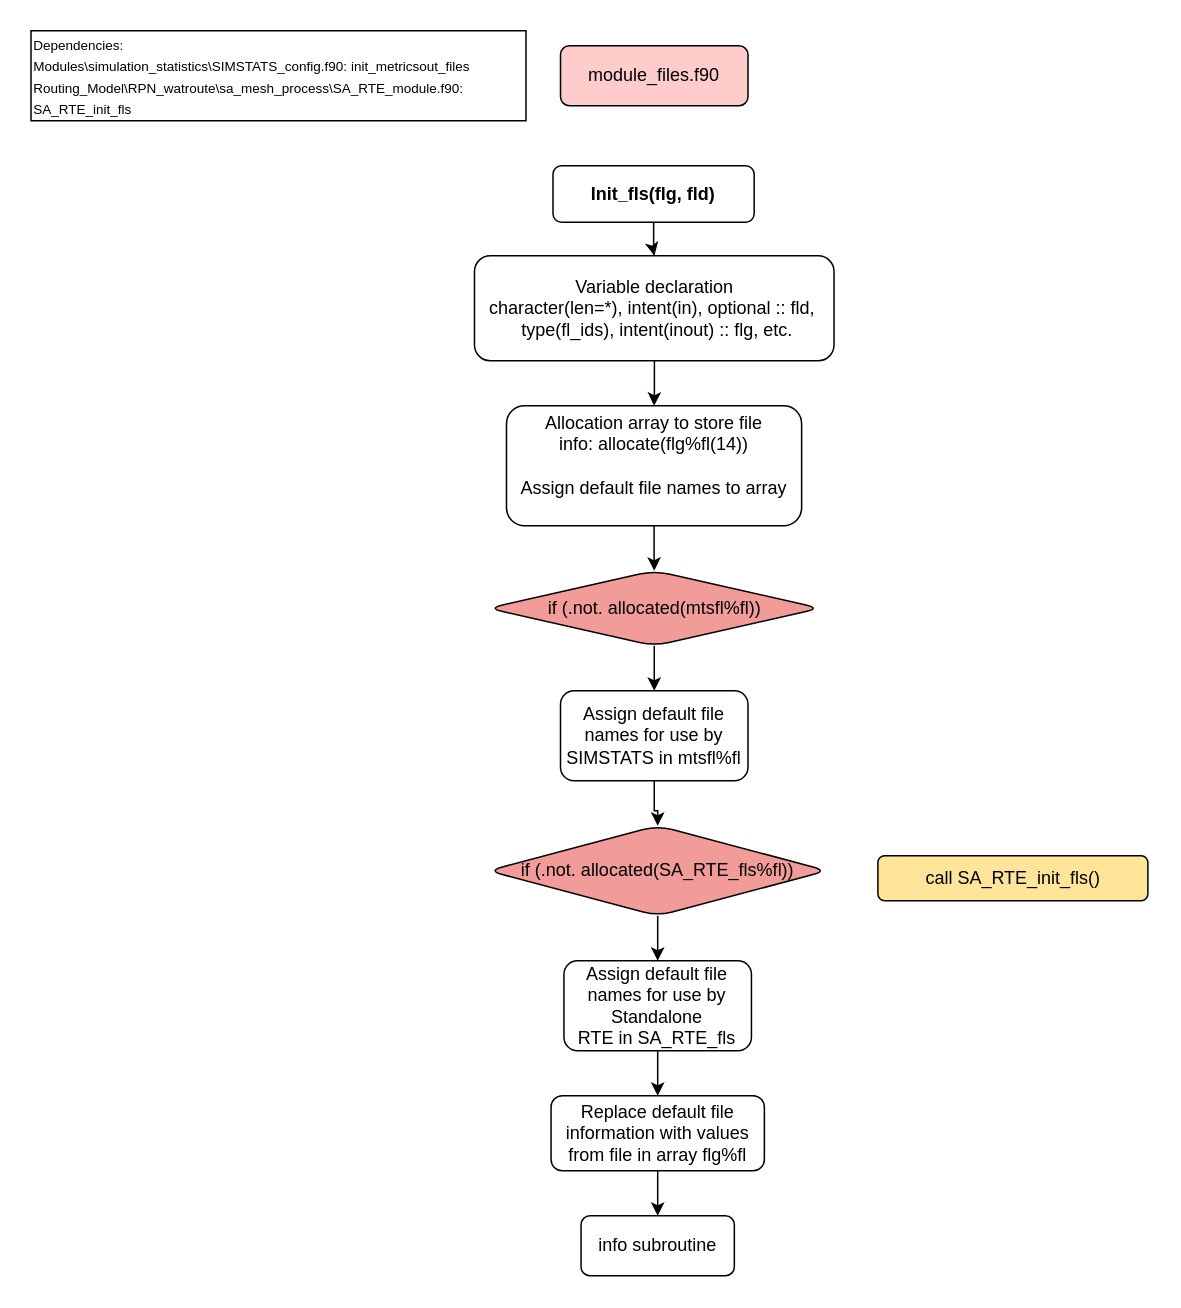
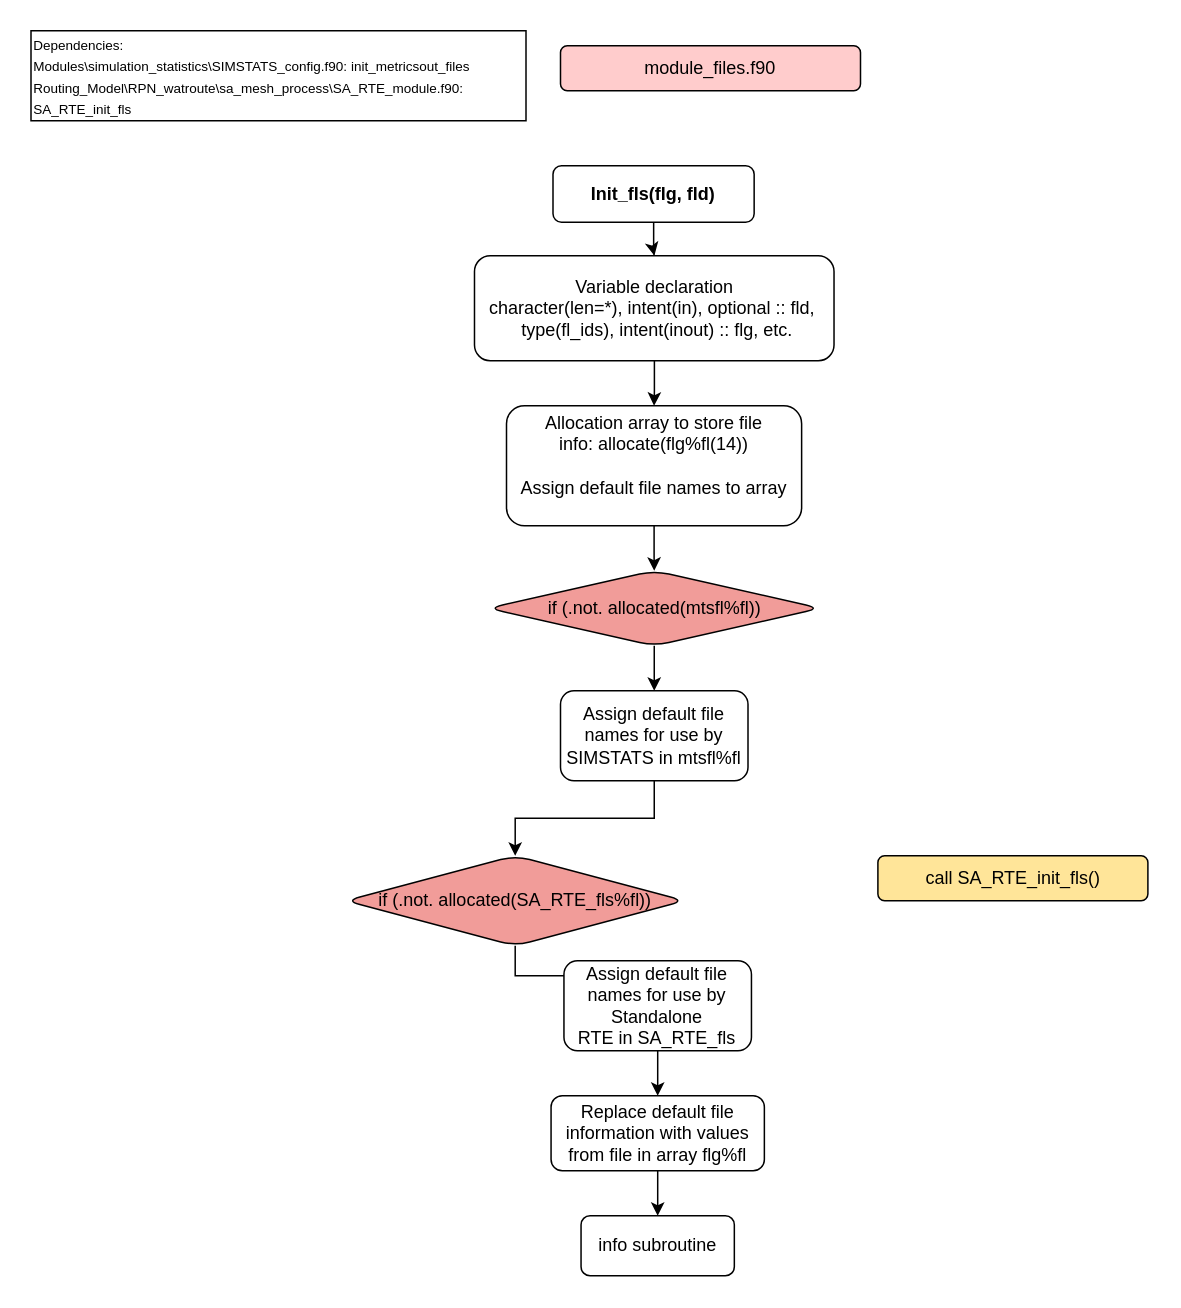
node "module_files.f90": size 188x60 -> 300x45
node "if (.not. allocated(SA_RTE_fls%fl))": moved (657, 871) -> (515, 901)
